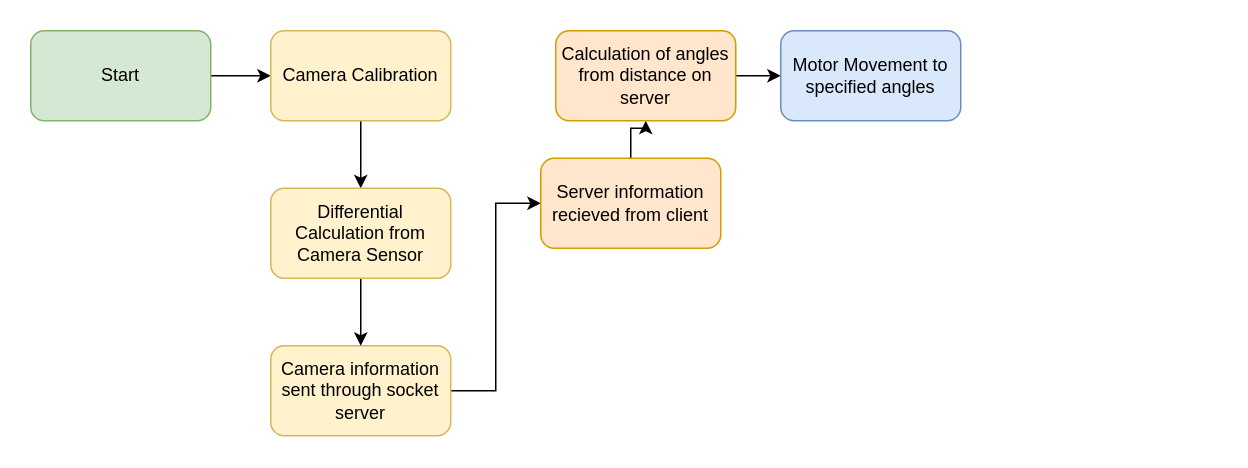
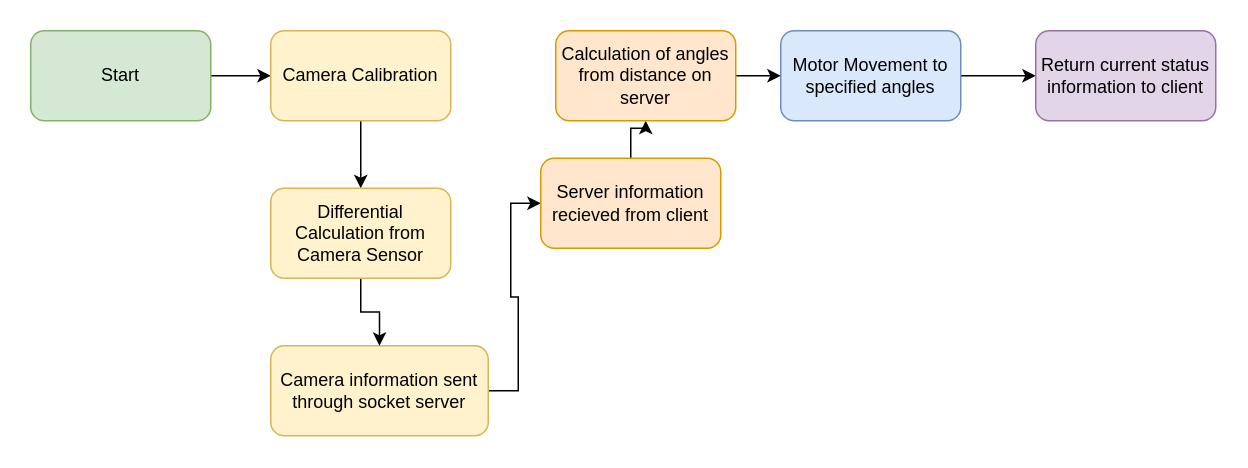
edge "Motor Movement to specified angles" -> "Return current status information to client": added
node "Return current status information to client": added
node "Camera information sent through socket server": size 180x90 -> 218x90
